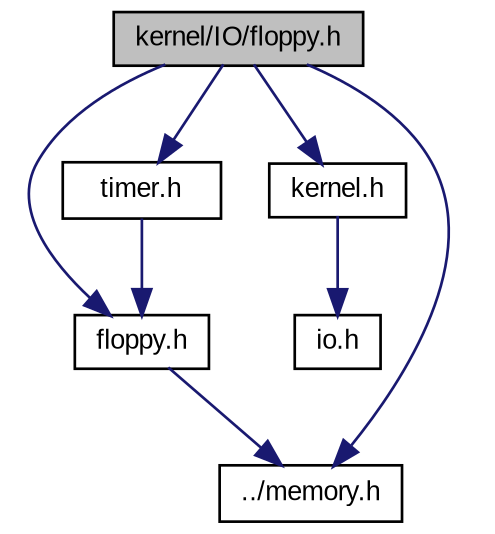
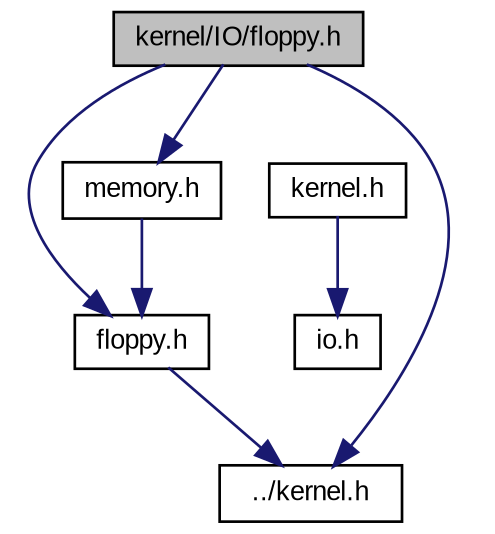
edge "kernel/IO/floppy.h" -> "kernel.h": removed
node "timer.h": label "timer.h" -> "memory.h"
node "../memory.h": label "../memory.h" -> "../kernel.h"
